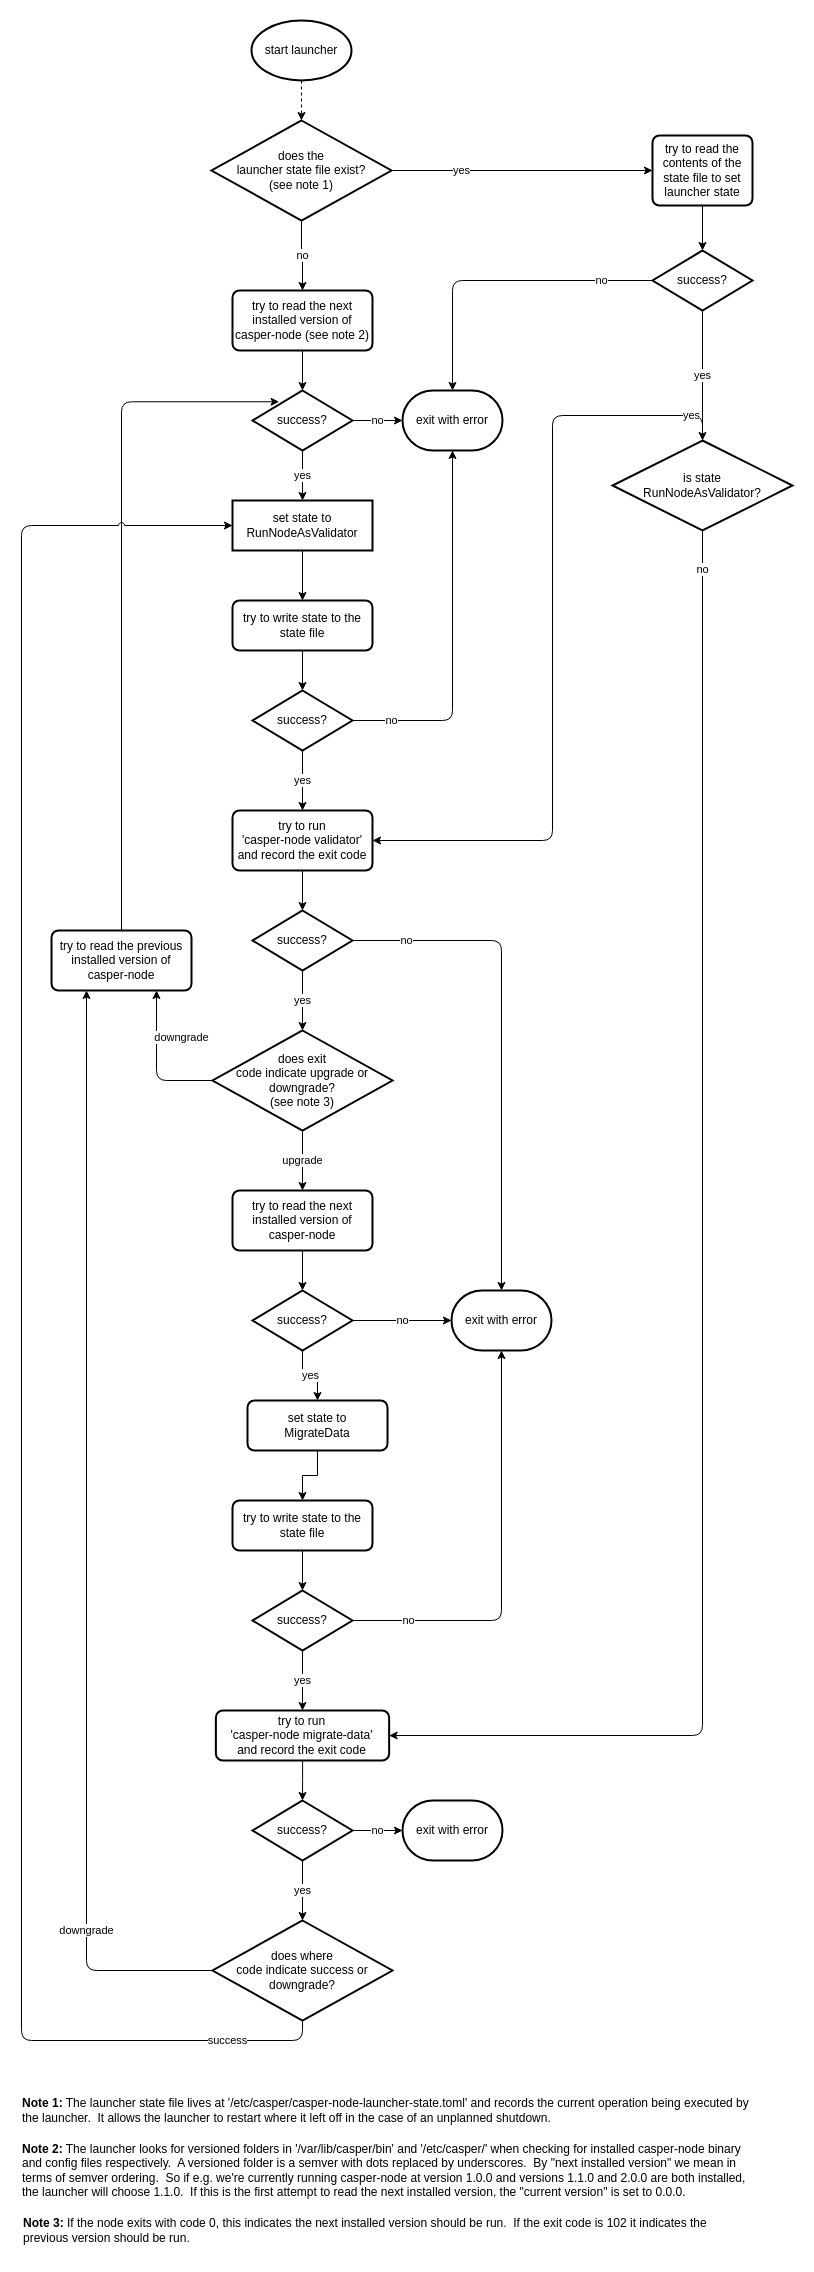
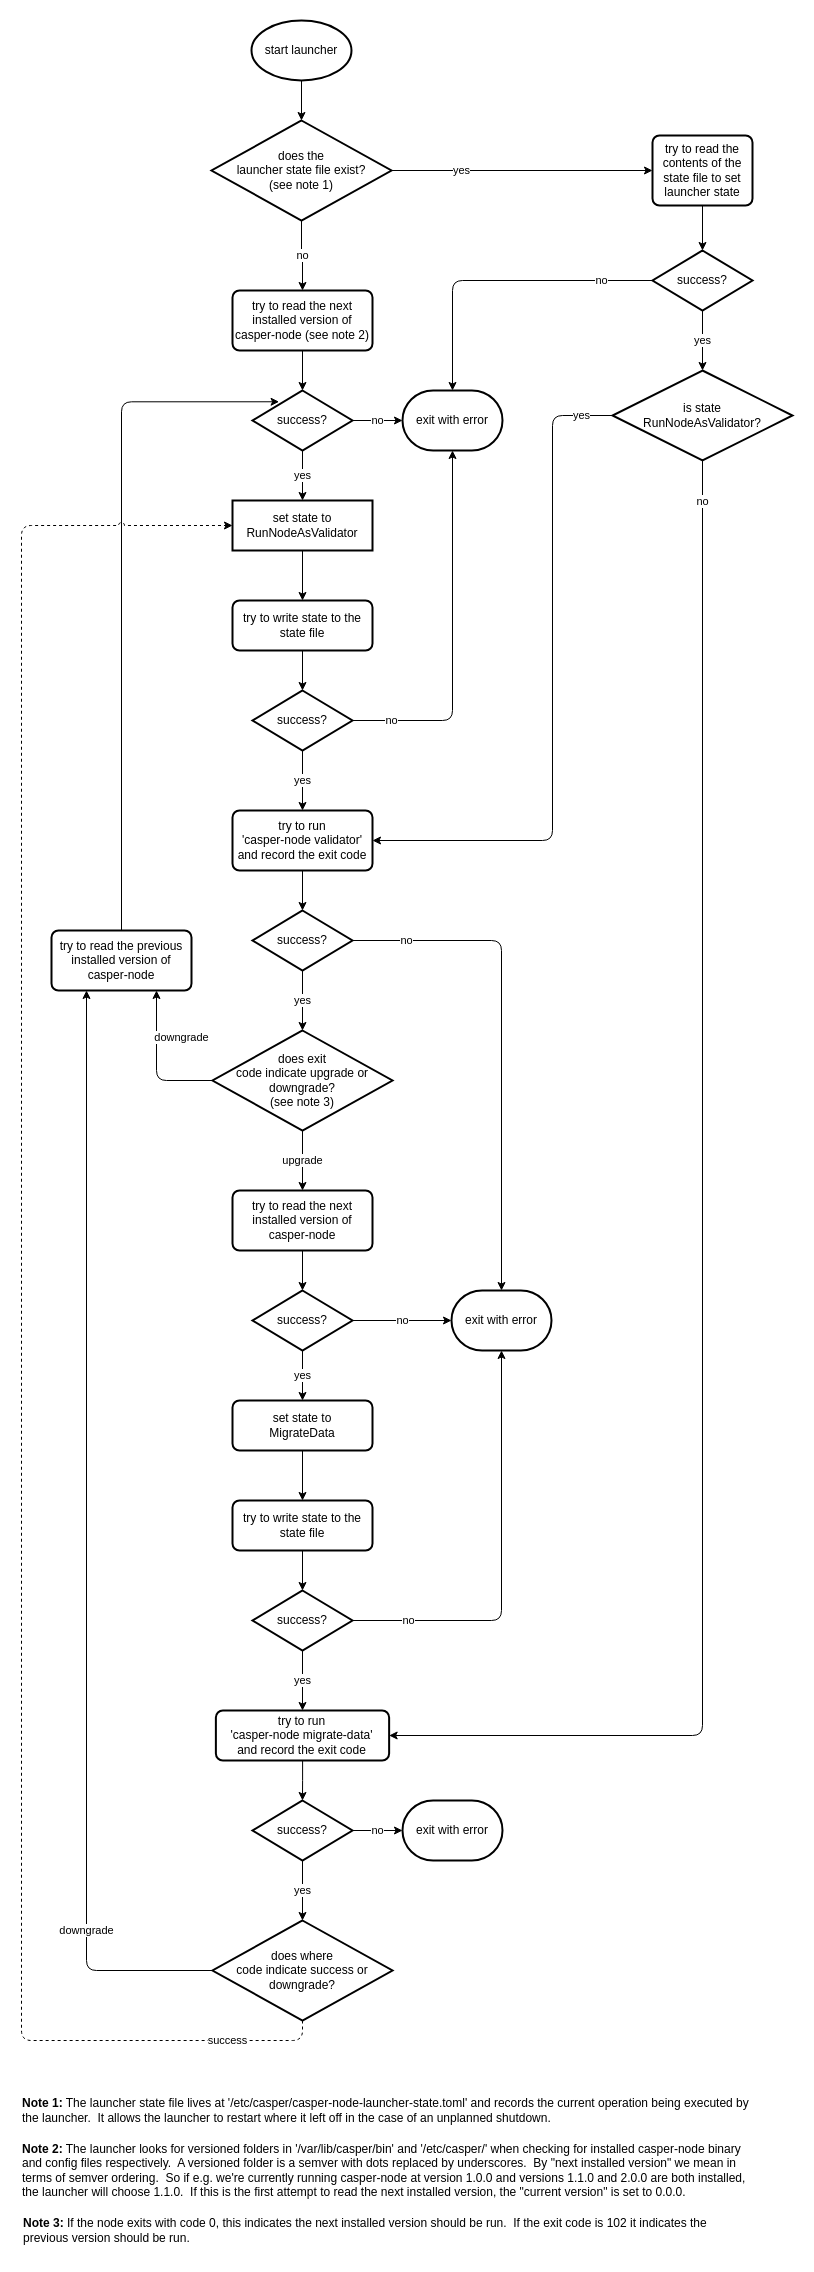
edge "start launcher" -> "does the launcher state file exist? (see note 1)": style dashed -> solid
node "is state RunNodeAsValidator?": moved (703, 486) -> (703, 416)
edge "does where code indicate success or downgrade?" -> "set state to RunNodeAsValidator": style solid -> dashed
node "set state to MigrateData": moved (318, 1426) -> (303, 1426)
